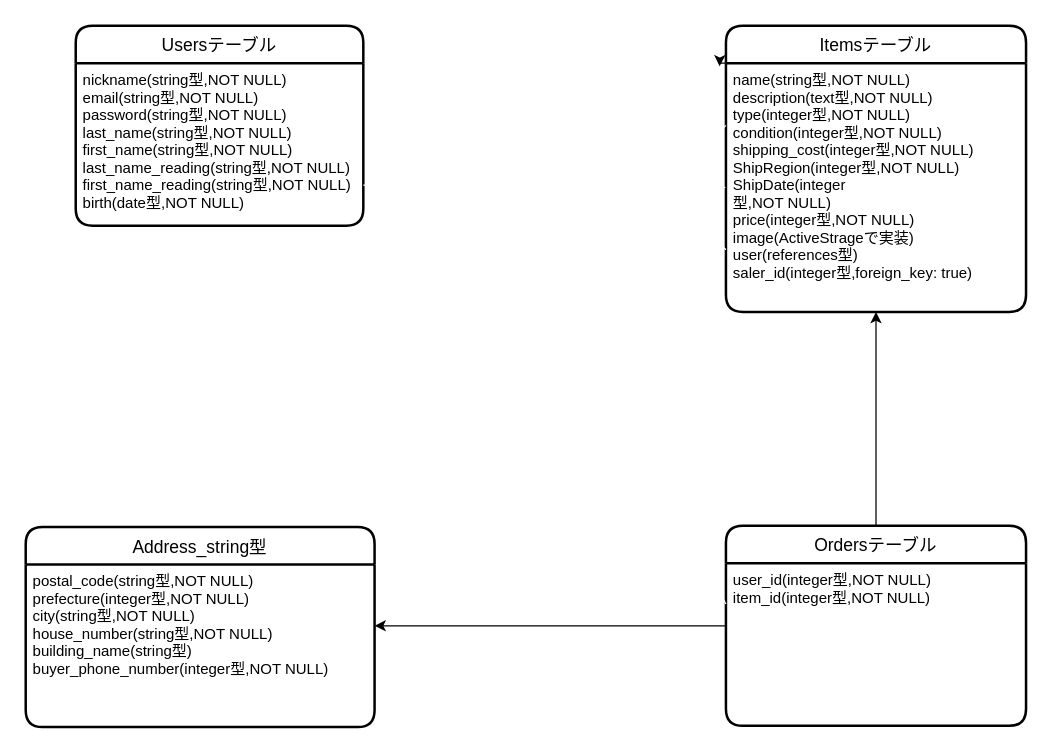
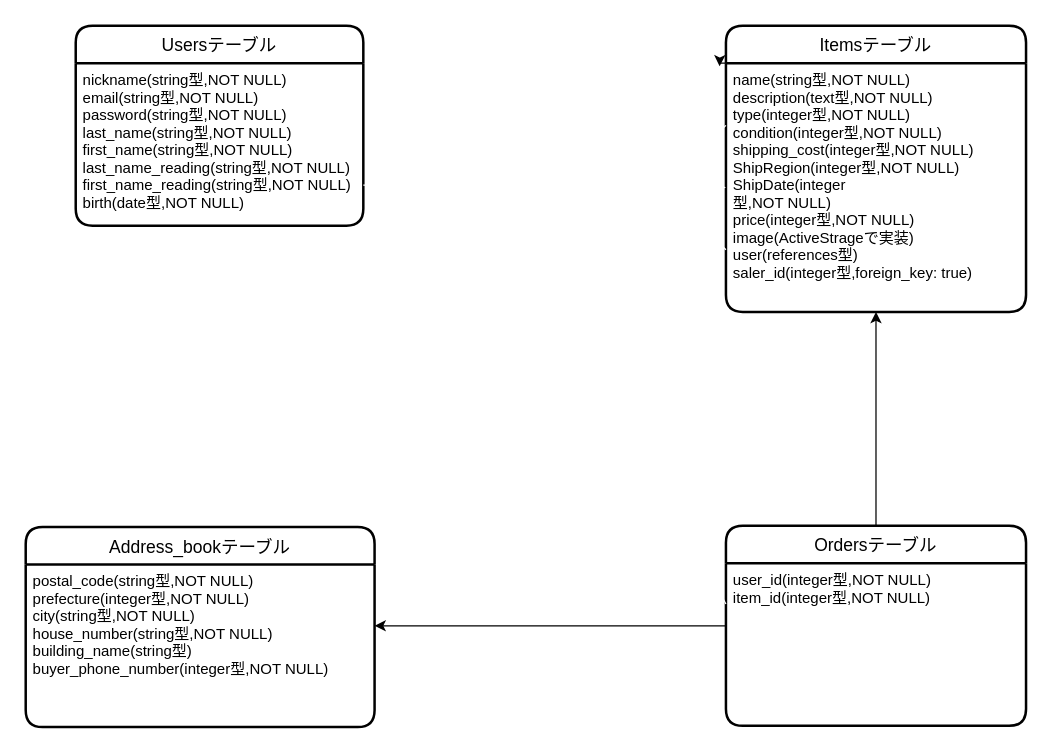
node "Address_string型": label "Address_string型" -> "Address_bookテーブル"
